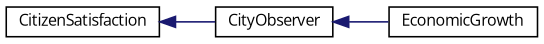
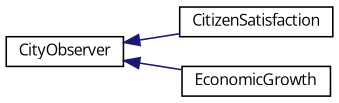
edge "CityObserver" -> "CitizenSatisfaction": reversed
